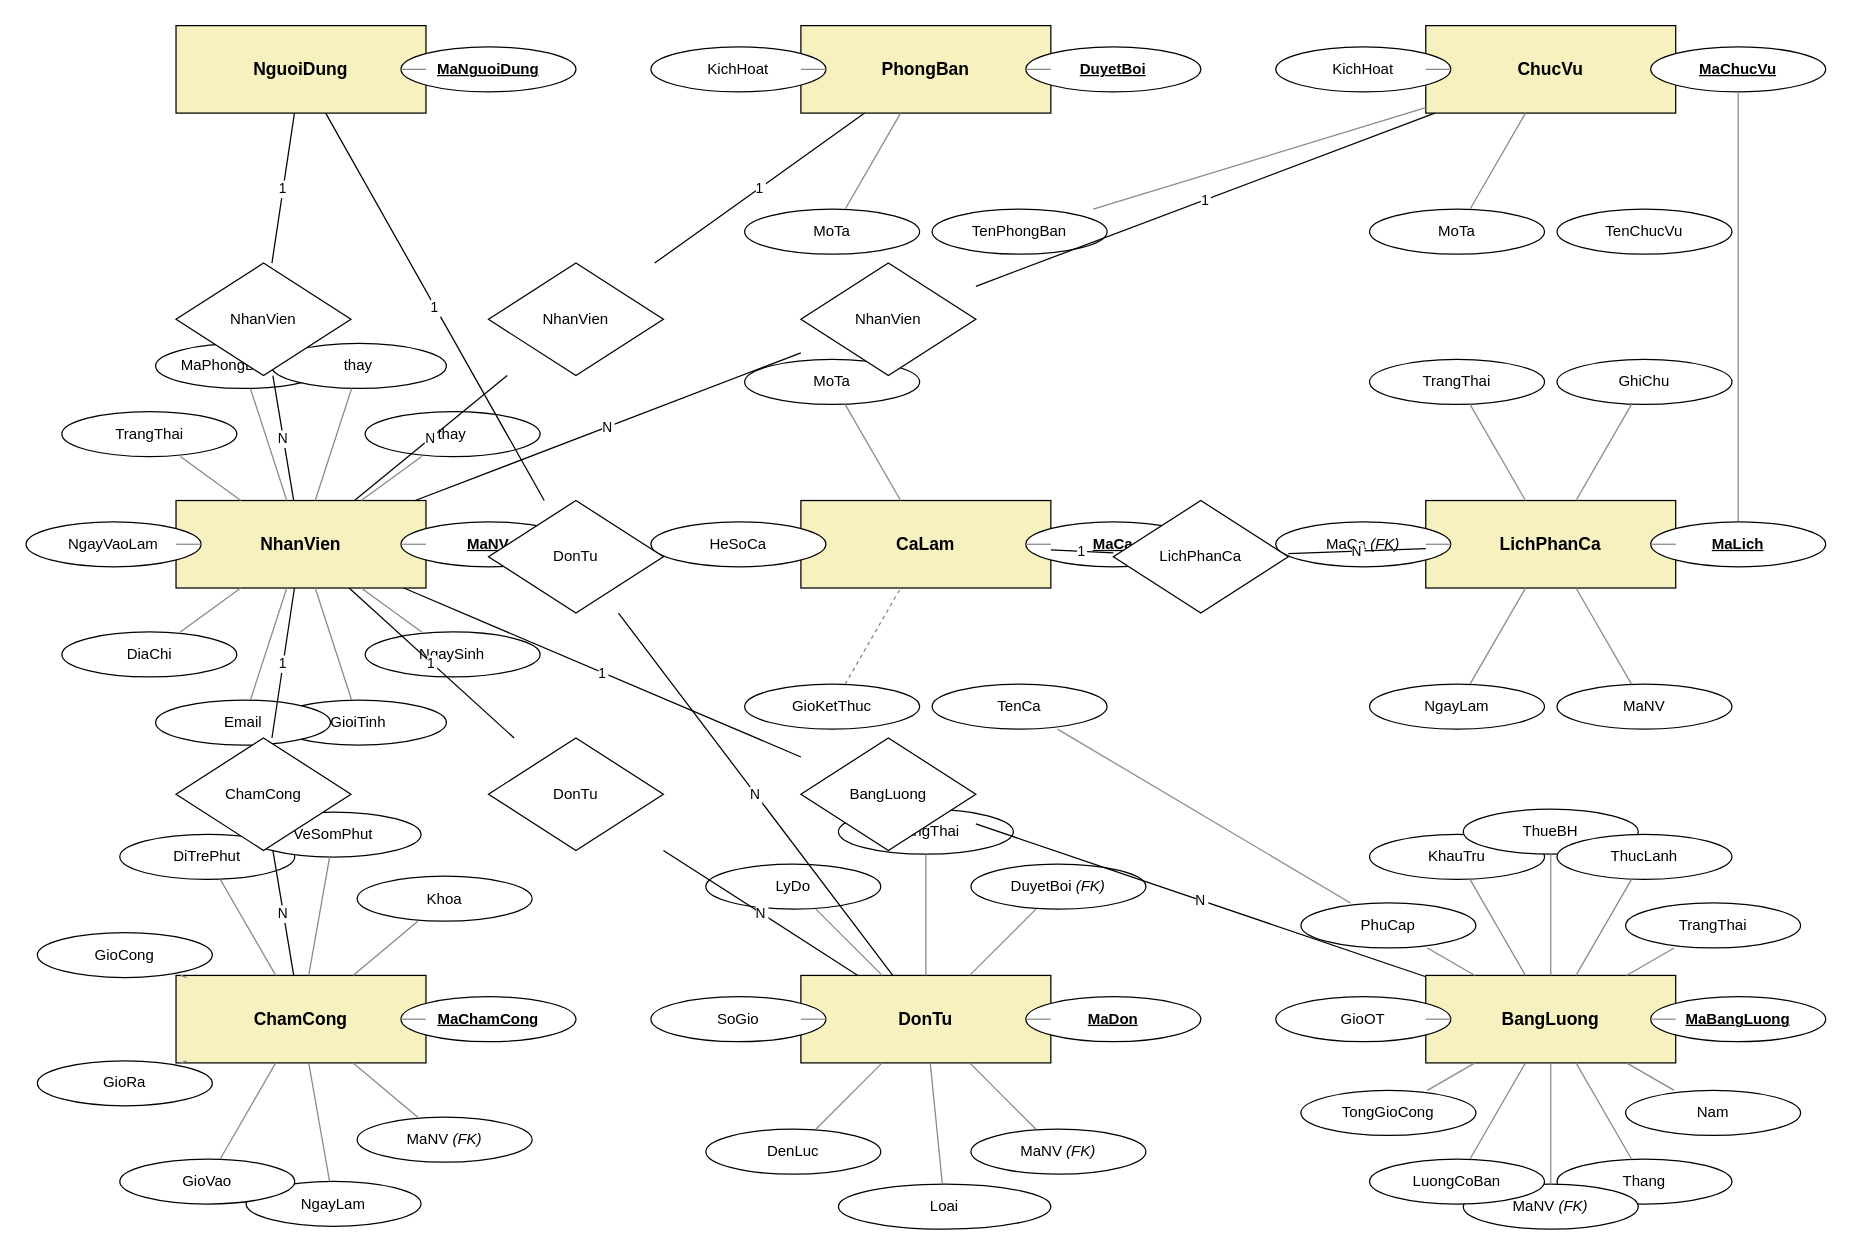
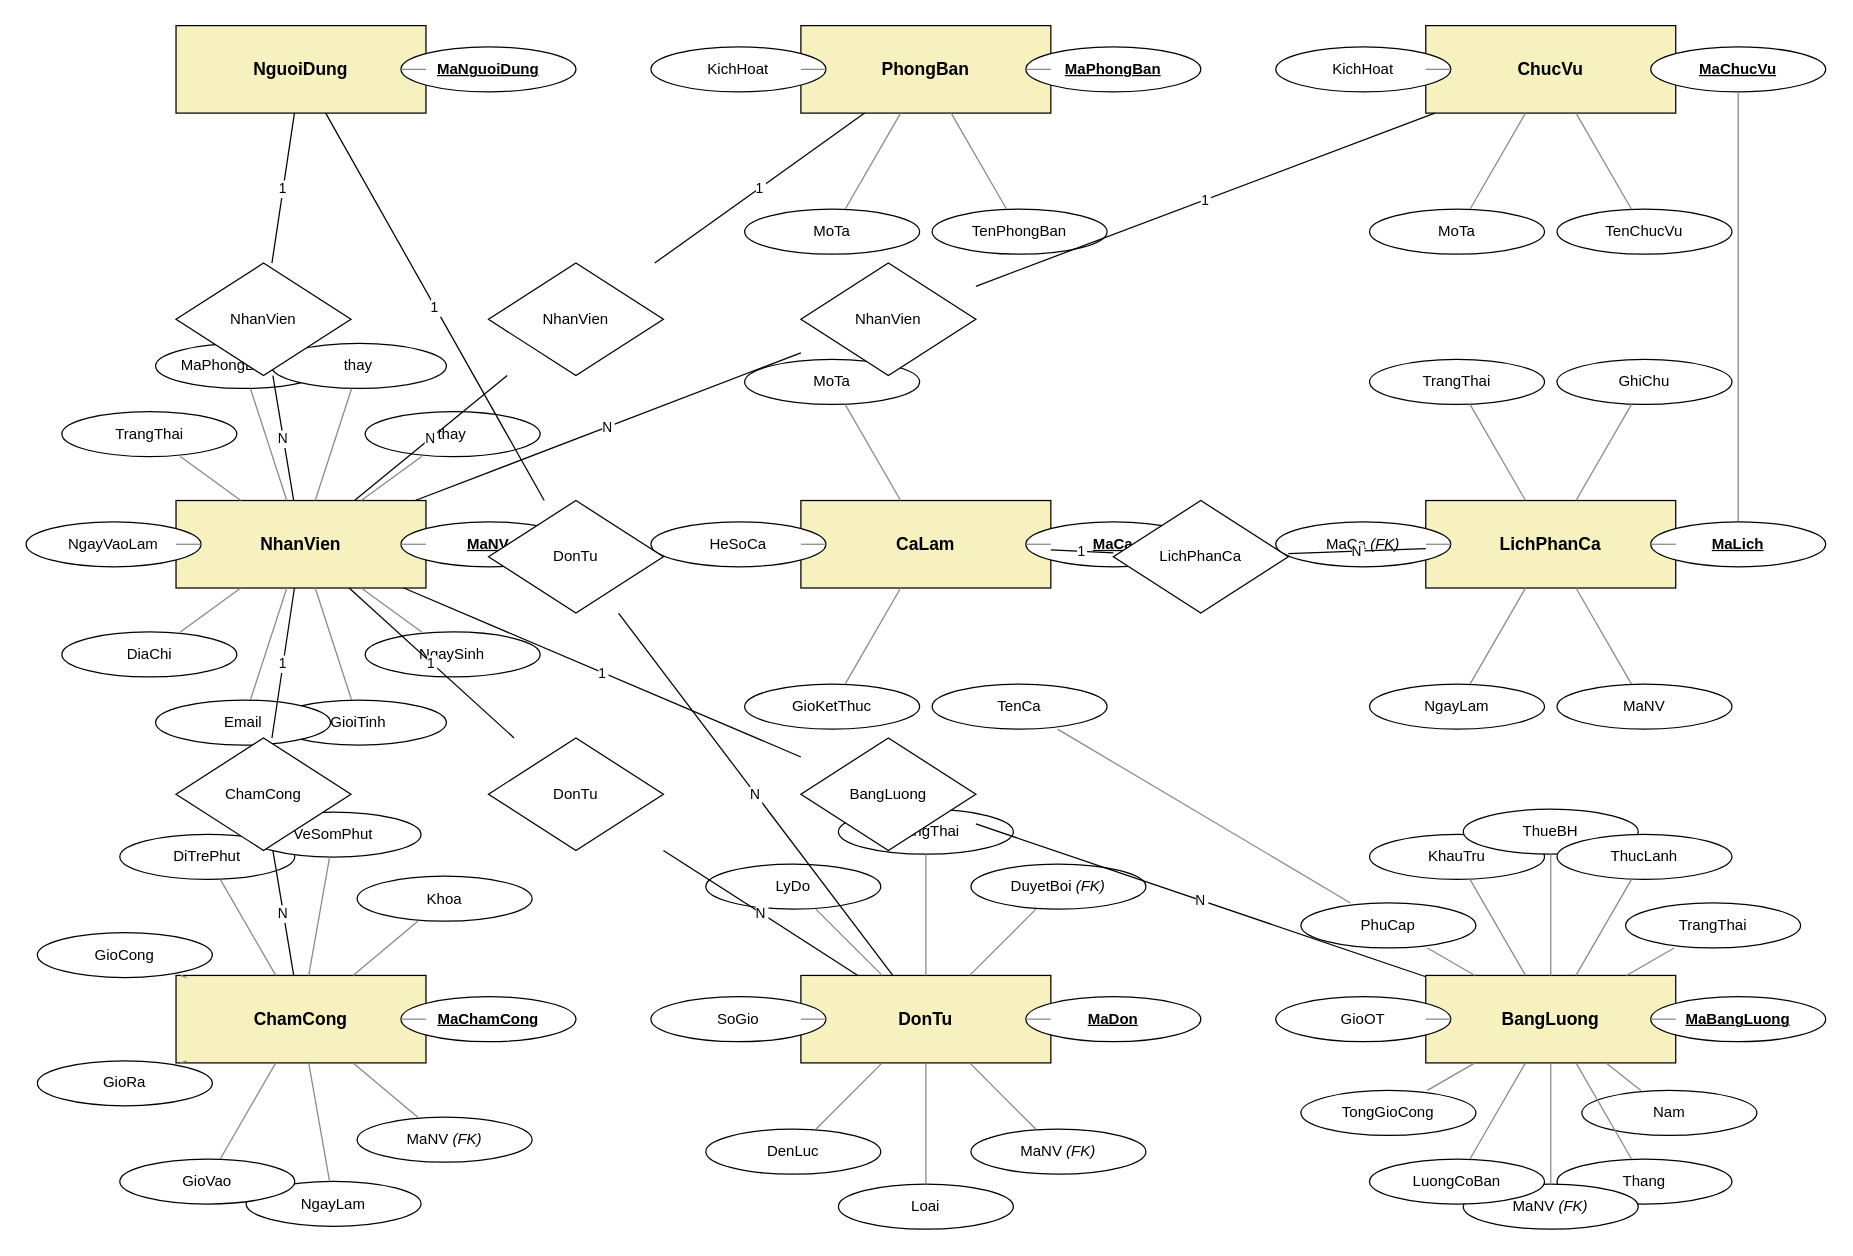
node "DuyetBoi": label "DuyetBoi" -> "MaPhongBan"
edge "ChucVu" -- "TenPhongBan": now "PhongBan" -- "TenPhongBan"
edge "ChucVu" -- "TenChucVu": added
edge "HeSoCa" -- "CaLam": added
edge "CaLam" -- "GioKetThuc": style dashed -> solid
node "Nam": moved (1713, 1113) -> (1669, 1113)
node "Loai": size 213x45 -> 175x45
